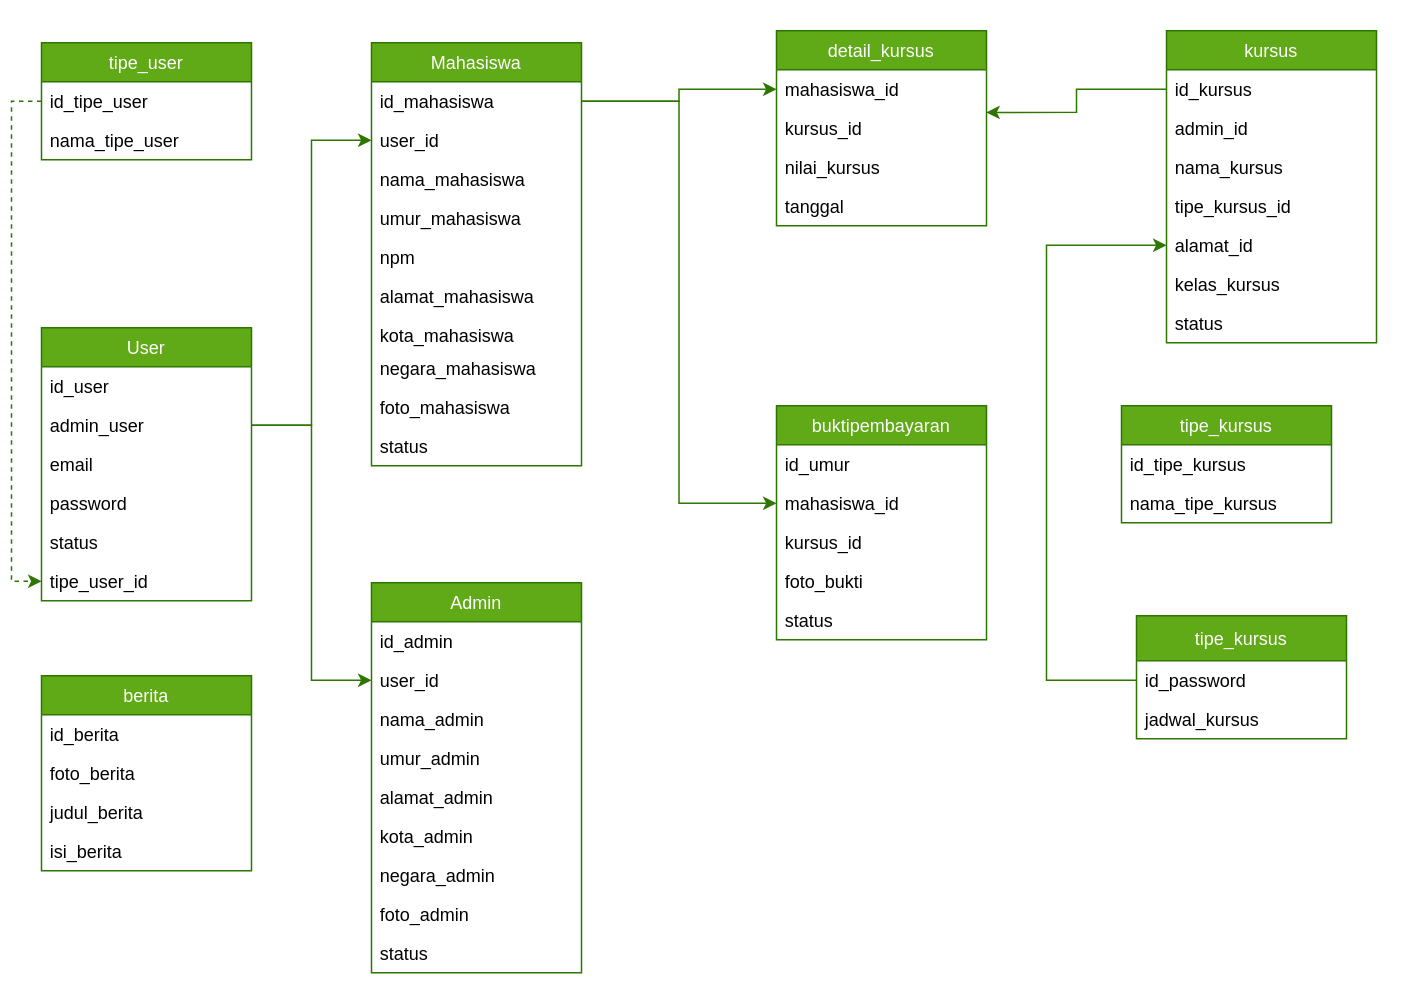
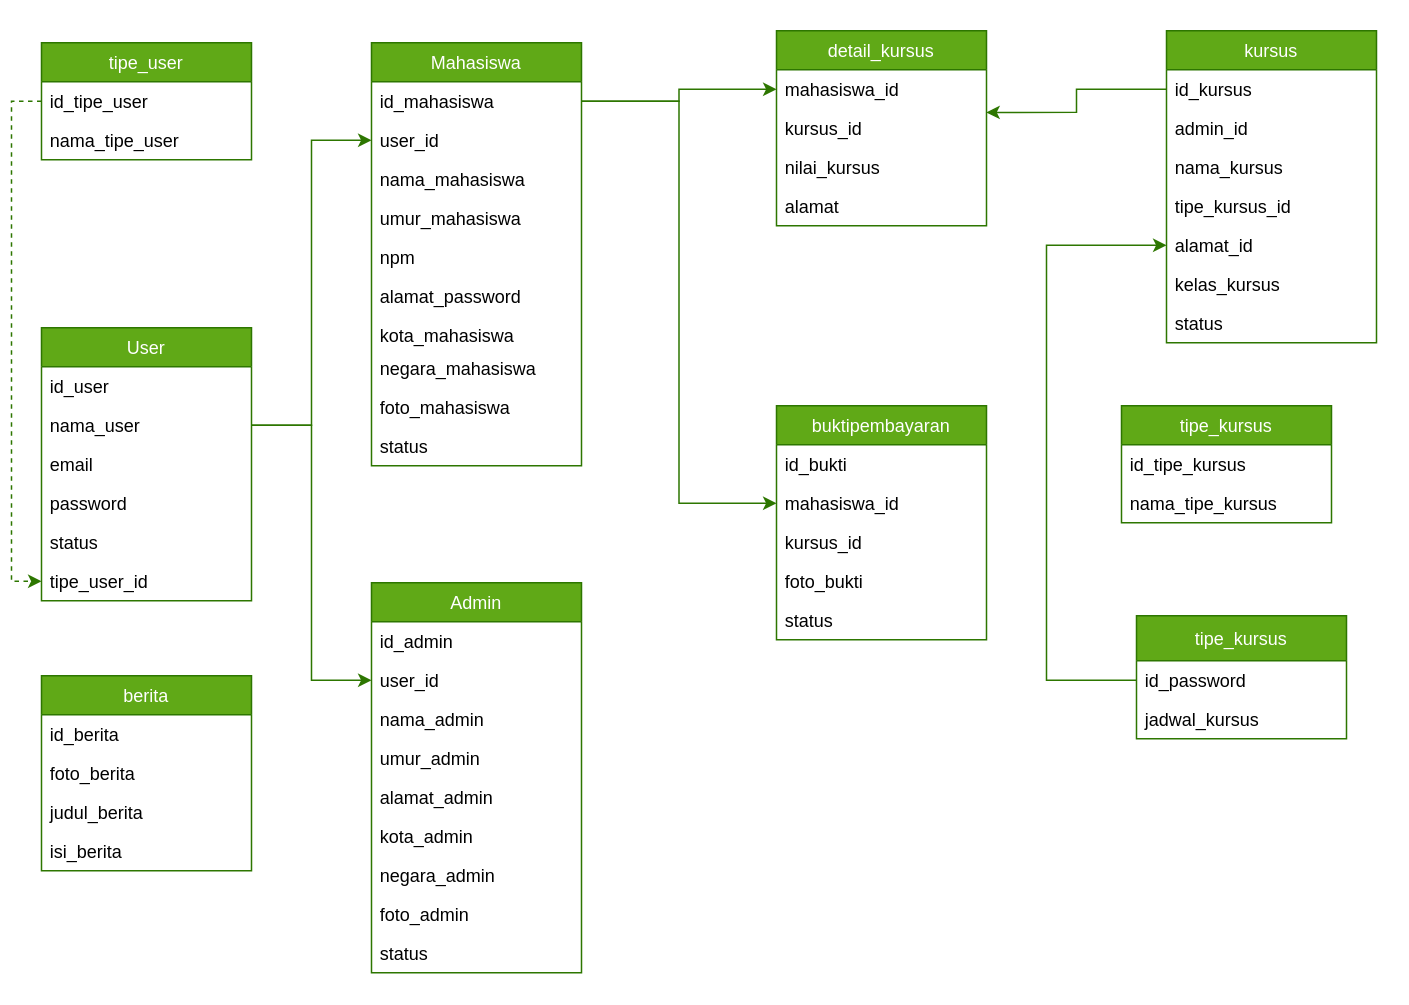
node "tanggal": label "tanggal" -> "alamat"
node "alamat_mahasiswa": label "alamat_mahasiswa" -> "alamat_password"
node "admin_user": label "admin_user" -> "nama_user"
node "id_umur": label "id_umur" -> "id_bukti"
